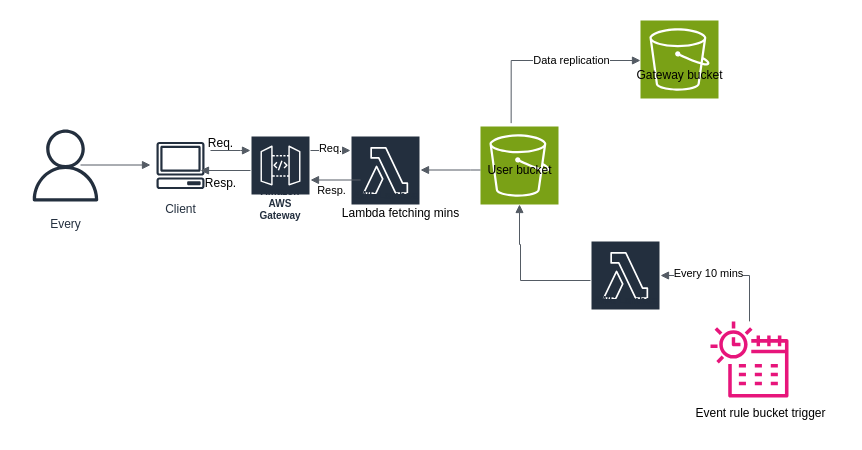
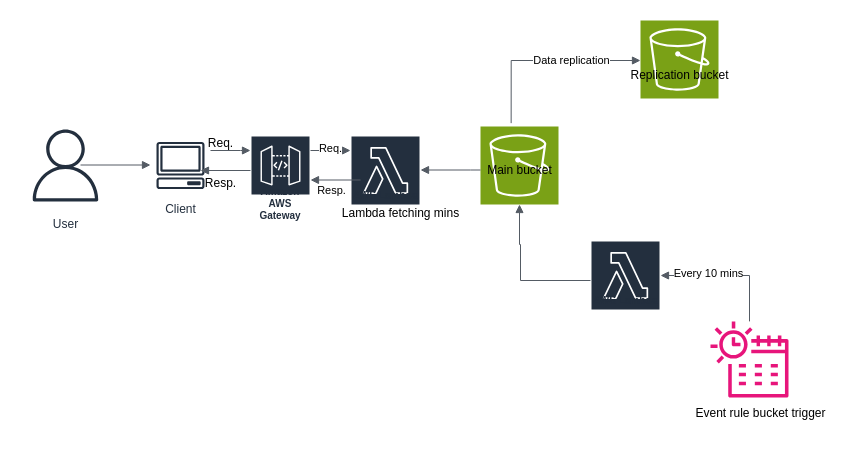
node "Gateway bucket": label "Gateway bucket" -> "Replication bucket"
node "User bucket": label "User bucket" -> "Main bucket"
node "Every": label "Every" -> "User"
